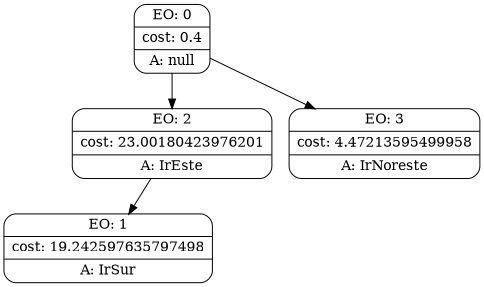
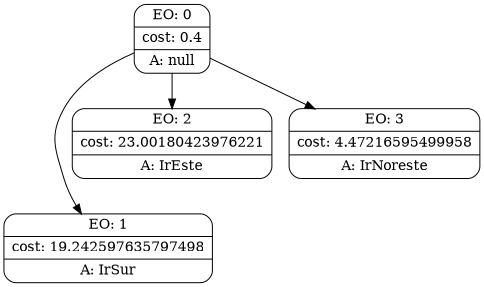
node "EO: 2": text "cost: 23.00180423976201" -> "cost: 23.00180423976221"
node "EO: 3": text "cost: 4.47213595499958" -> "cost: 4.47216595499958"
edge "EO: 2" -> "EO: 1": now "EO: 0" -> "EO: 1"
